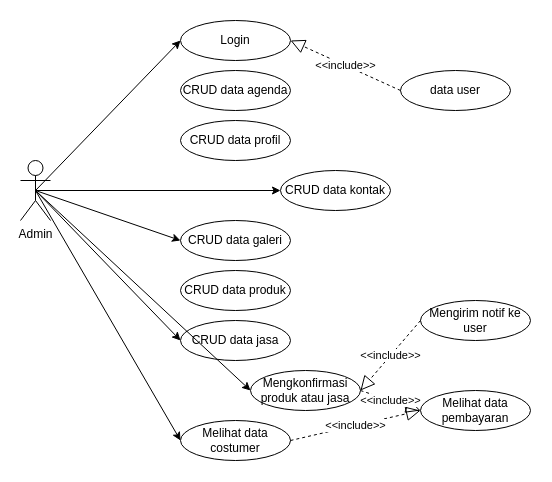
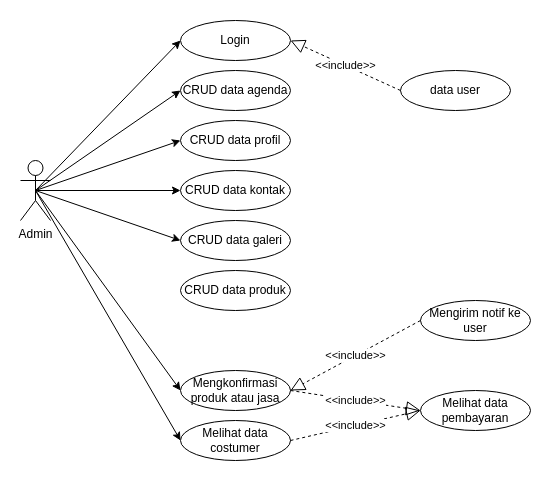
edge "Admin" -> "CRUD data agenda": added
edge "Admin" -> "CRUD data profil": added
node "CRUD data kontak": moved (336, 191) -> (236, 191)
edge "Admin" -> "CRUD data jasa": removed
node "CRUD data jasa": removed
node "Mengkonfirmasi produk atau jasa": moved (306, 391) -> (236, 391)
